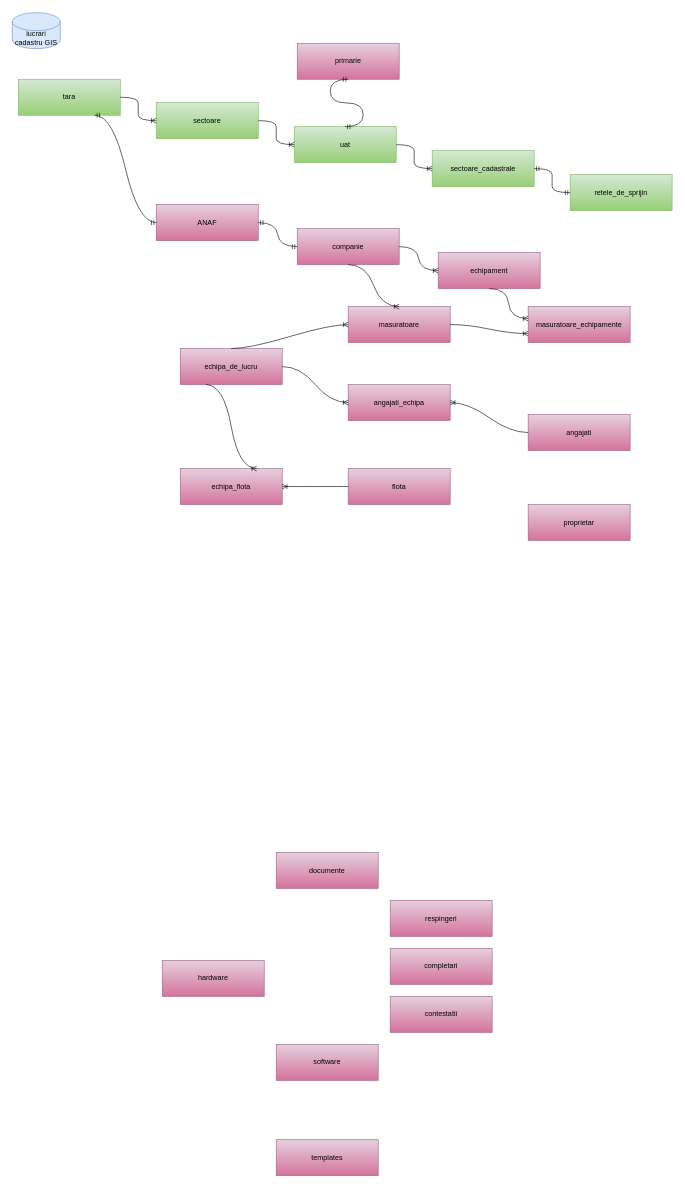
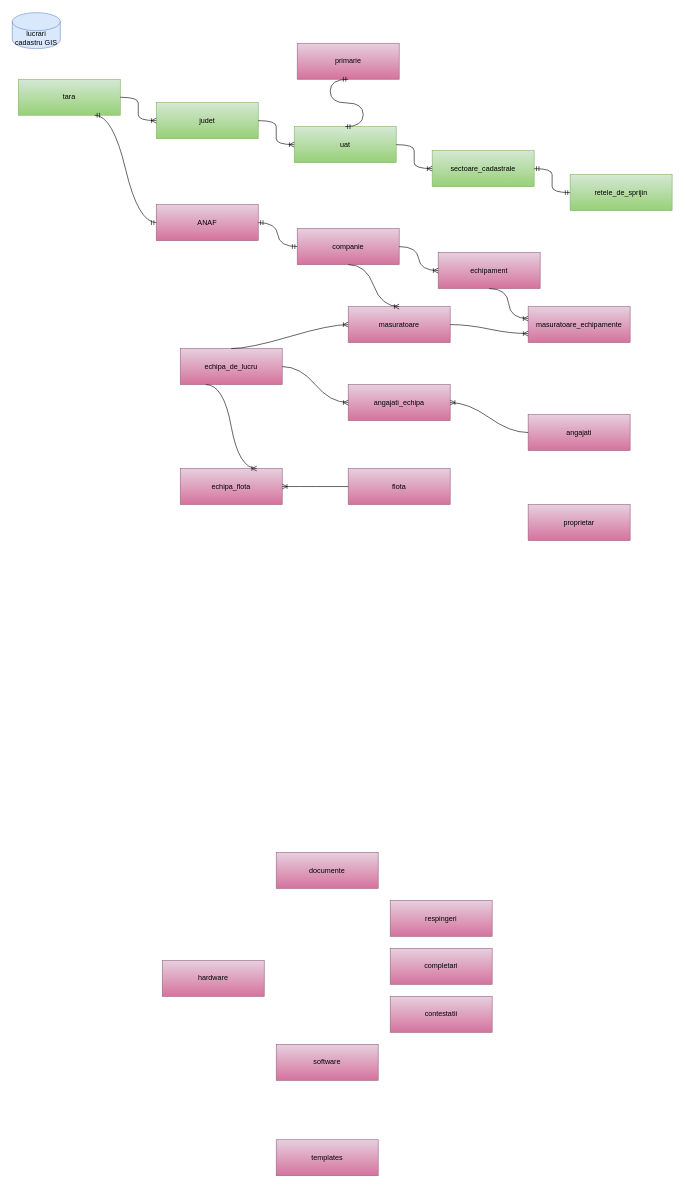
node "sectoare": label "sectoare" -> "judet"
